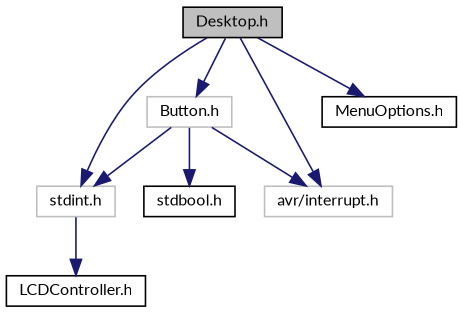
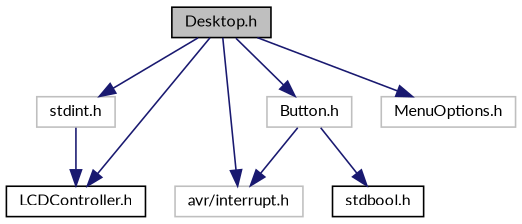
edge "Desktop.h" -> "LCDController.h": added
node "MenuOptions.h": color black -> grey75
edge "Button.h" -> "stdint.h": removed
